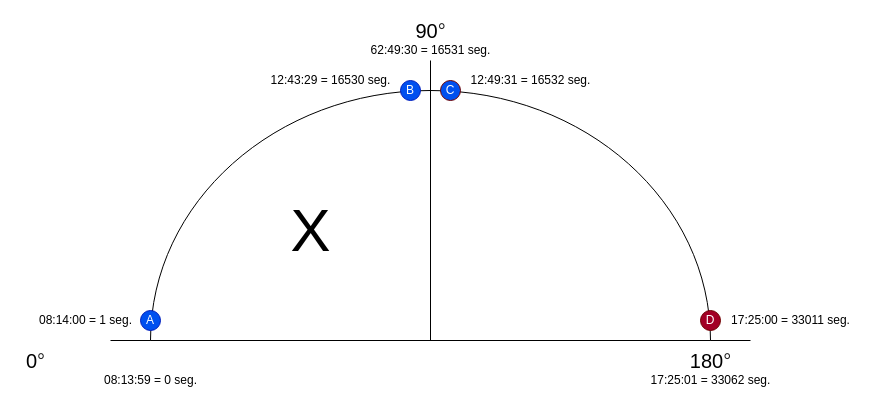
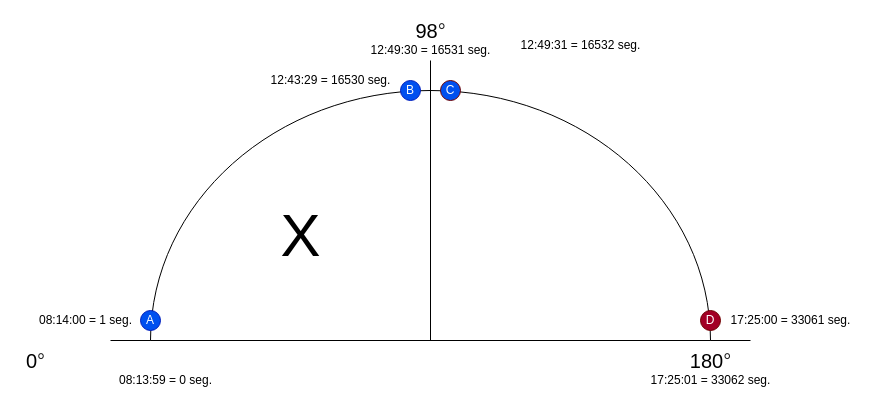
node "90°": label "90°" -> "98°"
node "62:49:30 = 16531 seg.": label "62:49:30 = 16531 seg." -> "12:49:30 = 16531 seg."
node "12:49:31 = 16532 seg.": moved (531, 81) -> (581, 46)
node "X": moved (311, 231) -> (301, 236)
node "17:25:00 = 33011 seg.": label "17:25:00 = 33011 seg." -> "17:25:00 = 33061 seg."
node "08:13:59 = 0 seg.": moved (151, 381) -> (166, 381)
